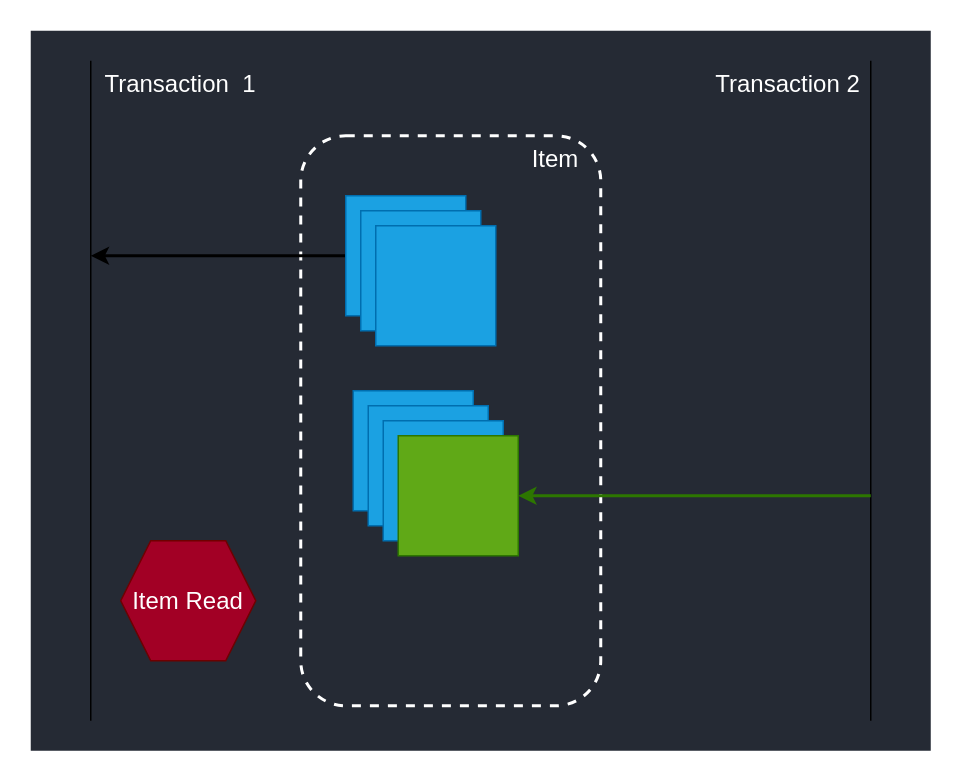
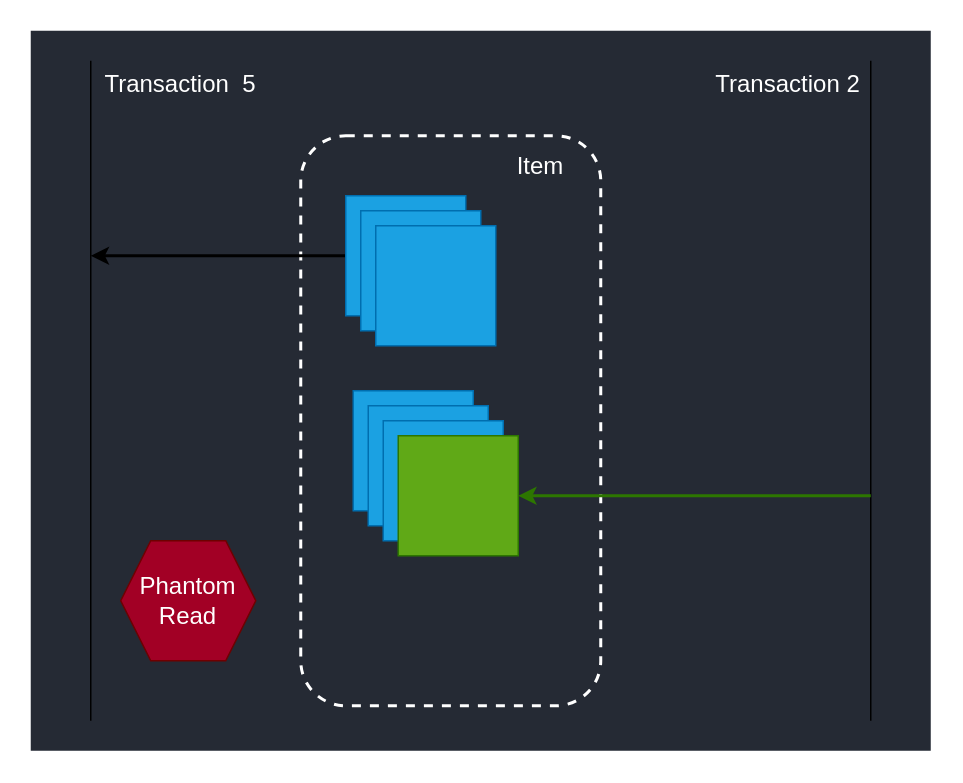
node "Transaction 1": label "Transaction 1" -> "Transaction 5"
node "Item": moved (556, 158) -> (541, 166)
node "Item Read": label "Item Read" -> "Phantom Read"
